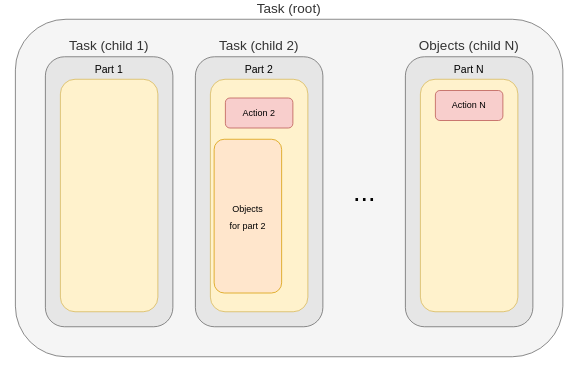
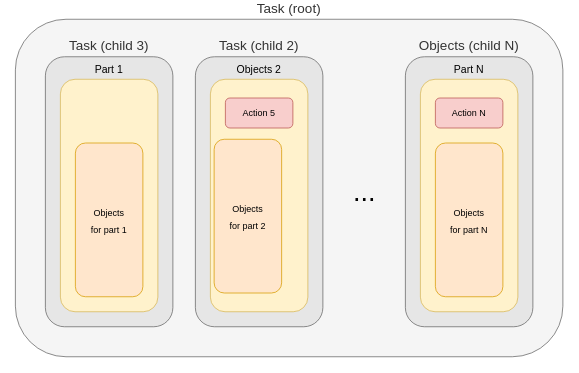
node "Task (child 1)": label "Task (child 1)" -> "Task (child 3)"
node "Part 2": label "Part 2" -> "Objects 2"
node "Action N": moved (469, 105) -> (469, 113)
node "Action 2": label "Action 2" -> "Action 5"
node "Objects for part 1": added
node "Objects for part N": added
